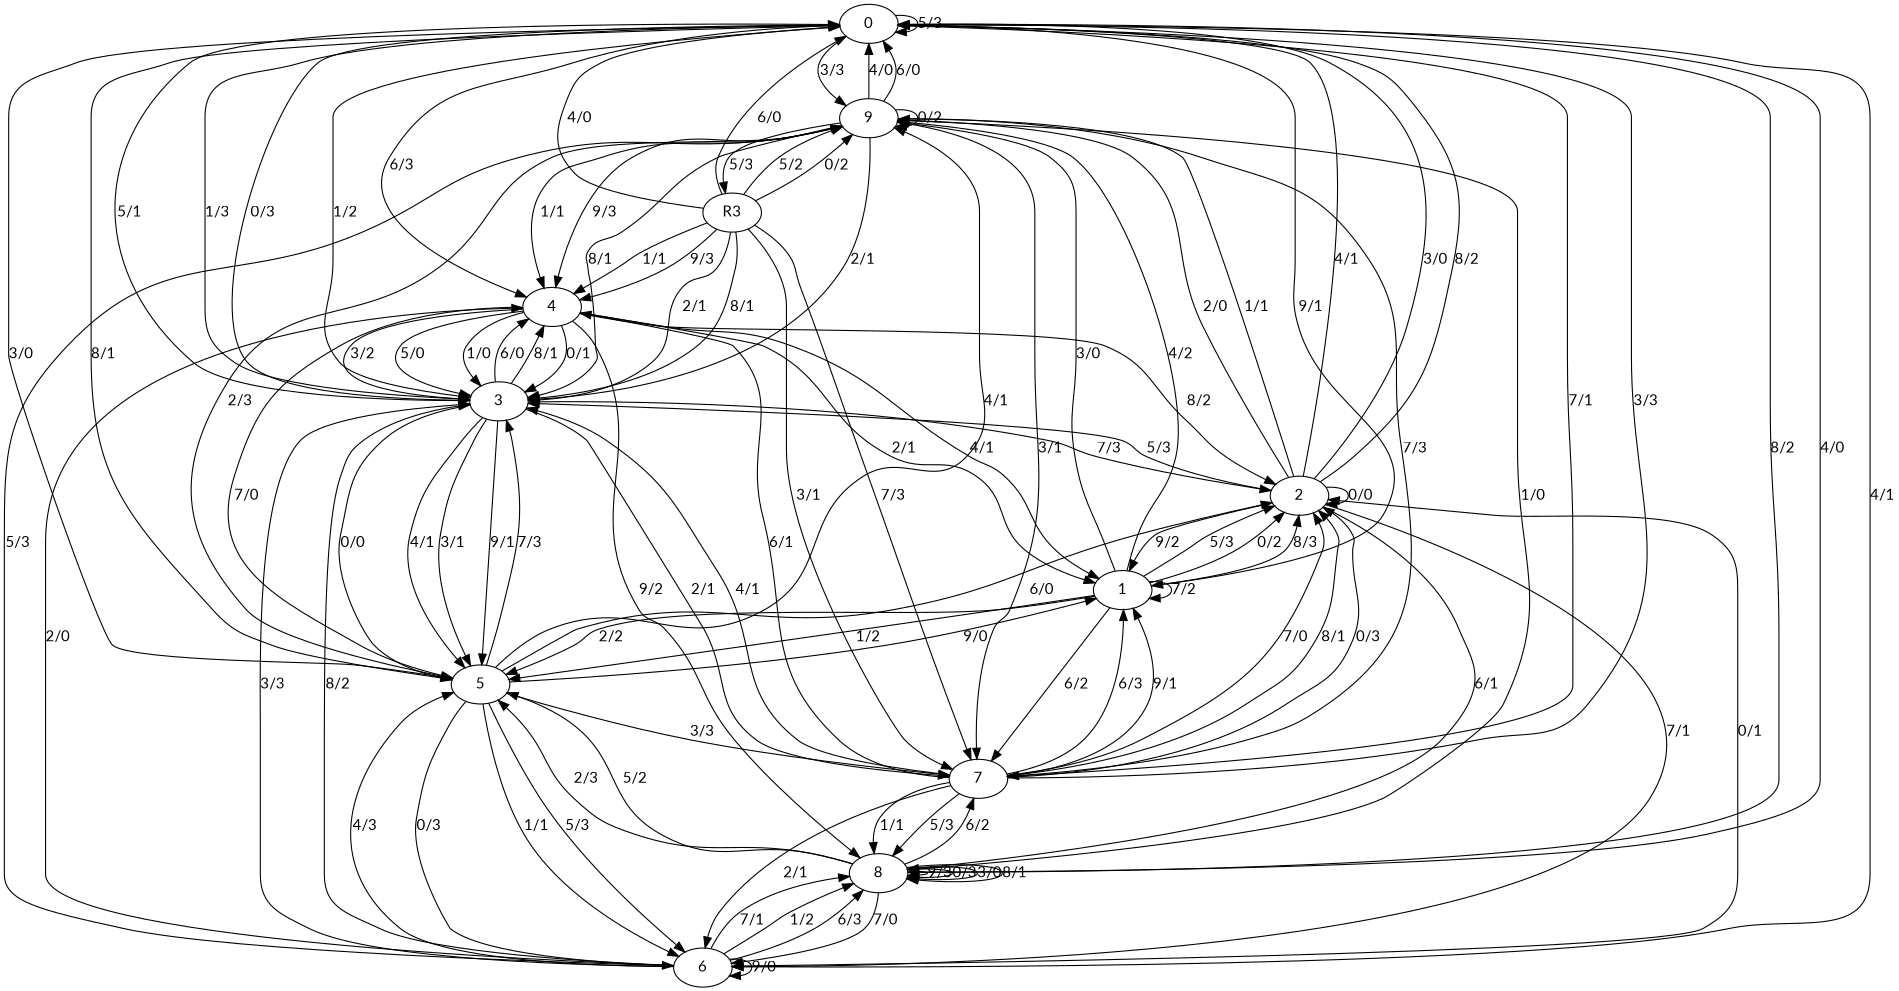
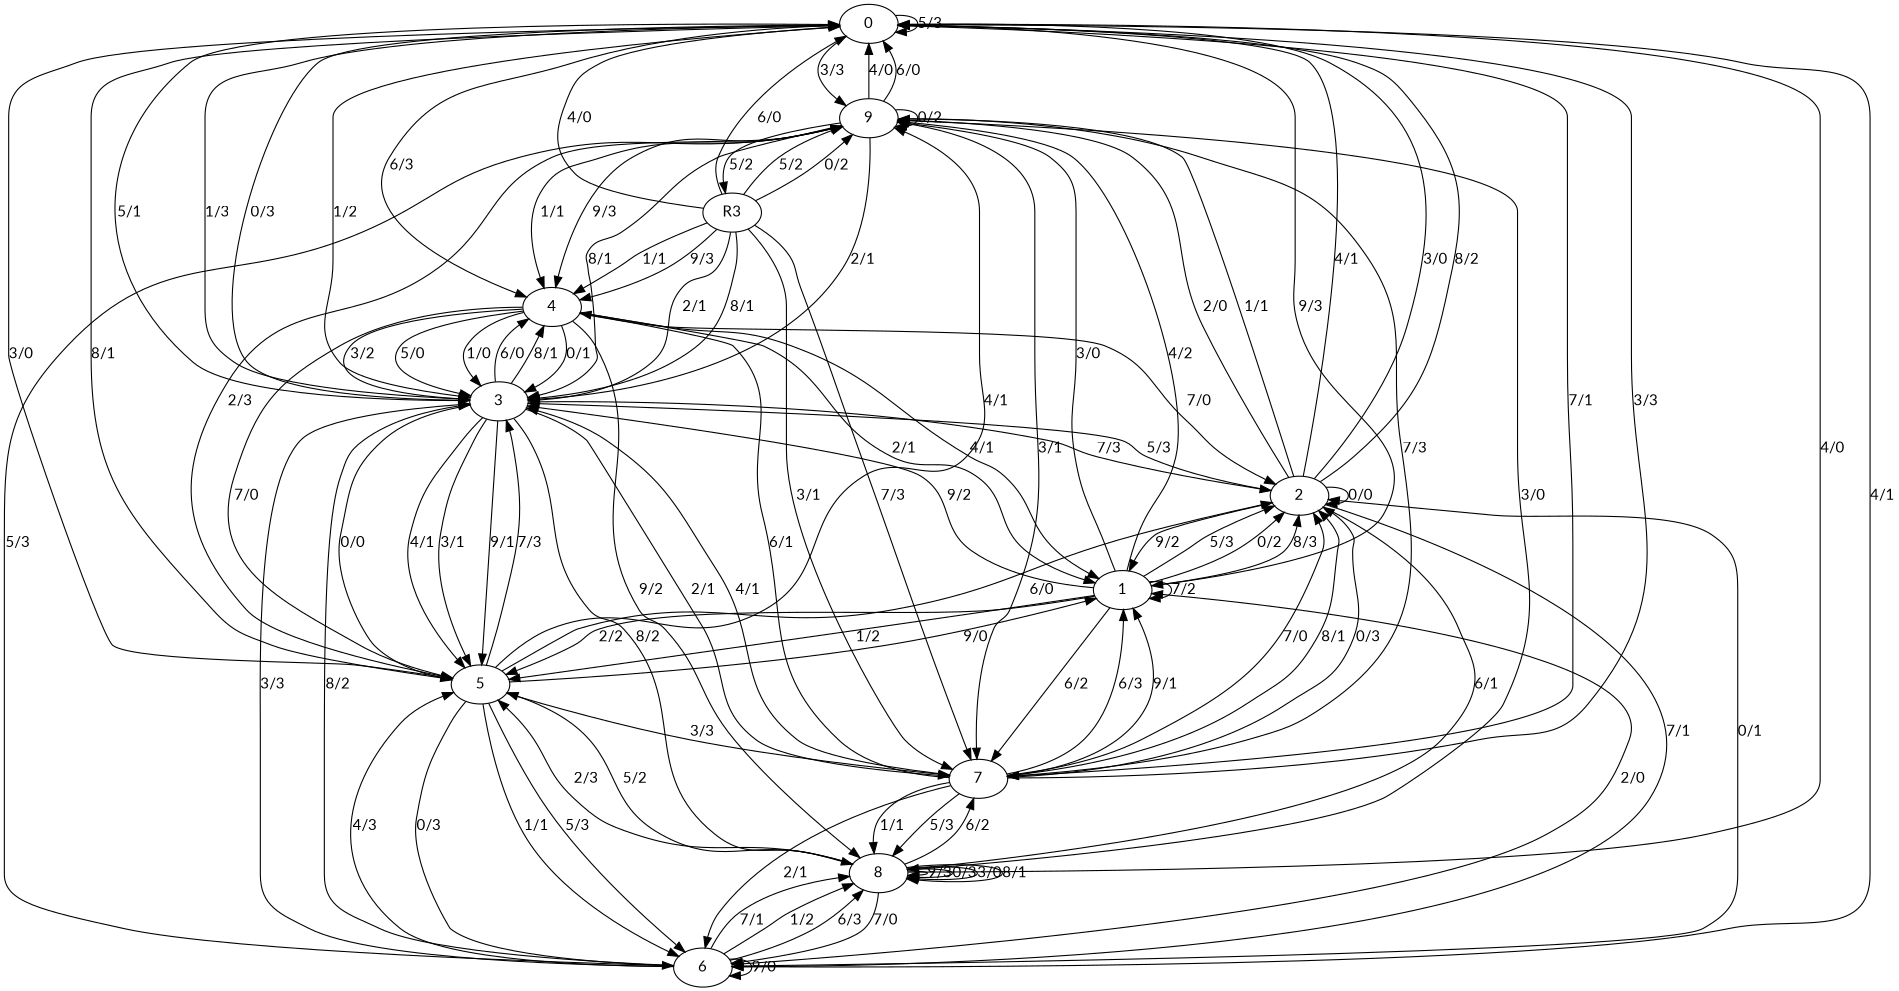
edge "9" -> "R3": label "5/3" -> "5/2"
edge "0" -> "1": label "9/1" -> "9/3"
edge "4" -> "2": label "8/2" -> "7/0"
edge "0" -> "8": now "3" -> "8"
edge "1" -> "3": added, label "9/2"
edge "8" -> "9": label "1/0" -> "3/0"
edge "6" -> "4": now "6" -> "1"
